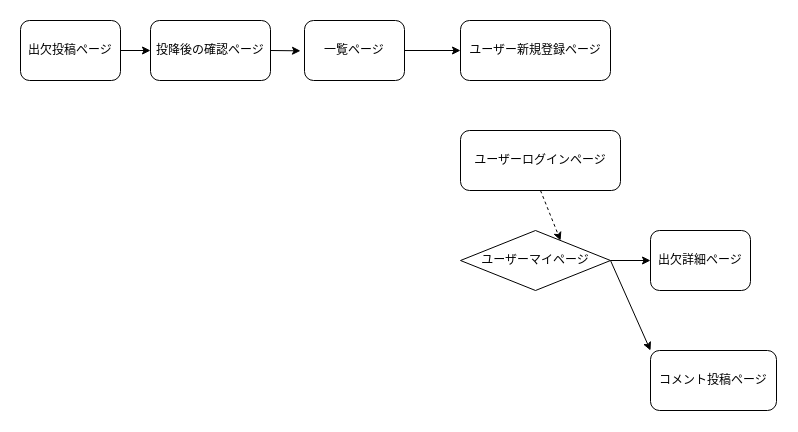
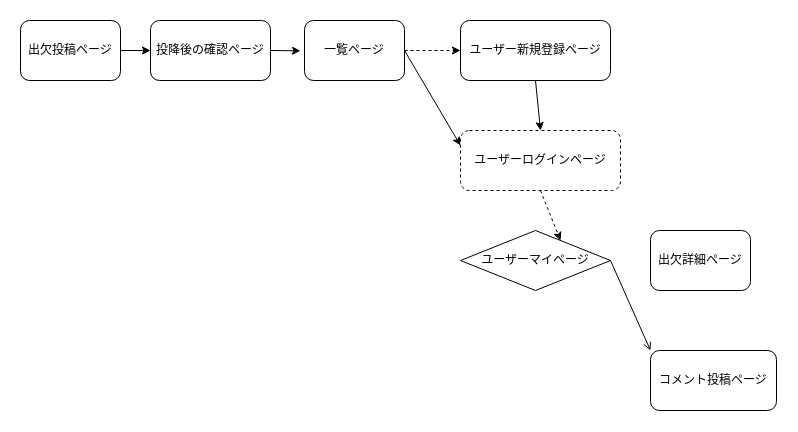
edge "一覧ページ" -> "ユーザー新規登録ページ": style solid -> dashed
edge "一覧ページ" -> "ユーザーログインページ": added
edge "ユーザー新規登録ページ" -> "ユーザーログインページ": added
node "ユーザーログインページ": style solid -> dashed
edge "ユーザーマイページ" -> "出欠詳細ページ": removed
edge "ユーザーマイページ" -> "コメント投稿ページ": arrowhead classic -> open
